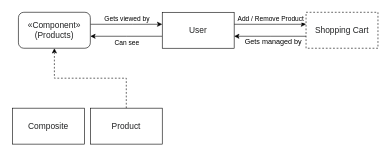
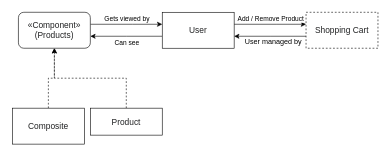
node "Gets managed by": label "Gets managed by" -> "User managed by"
edge "Composite" -> "«Component» (Products)": added
node "Product": size 72x36 -> 72x27
